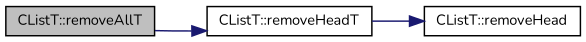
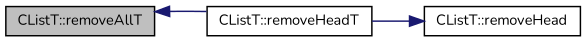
edge "CListT::removeAllT" -> "CListT::removeHeadT": reversed
